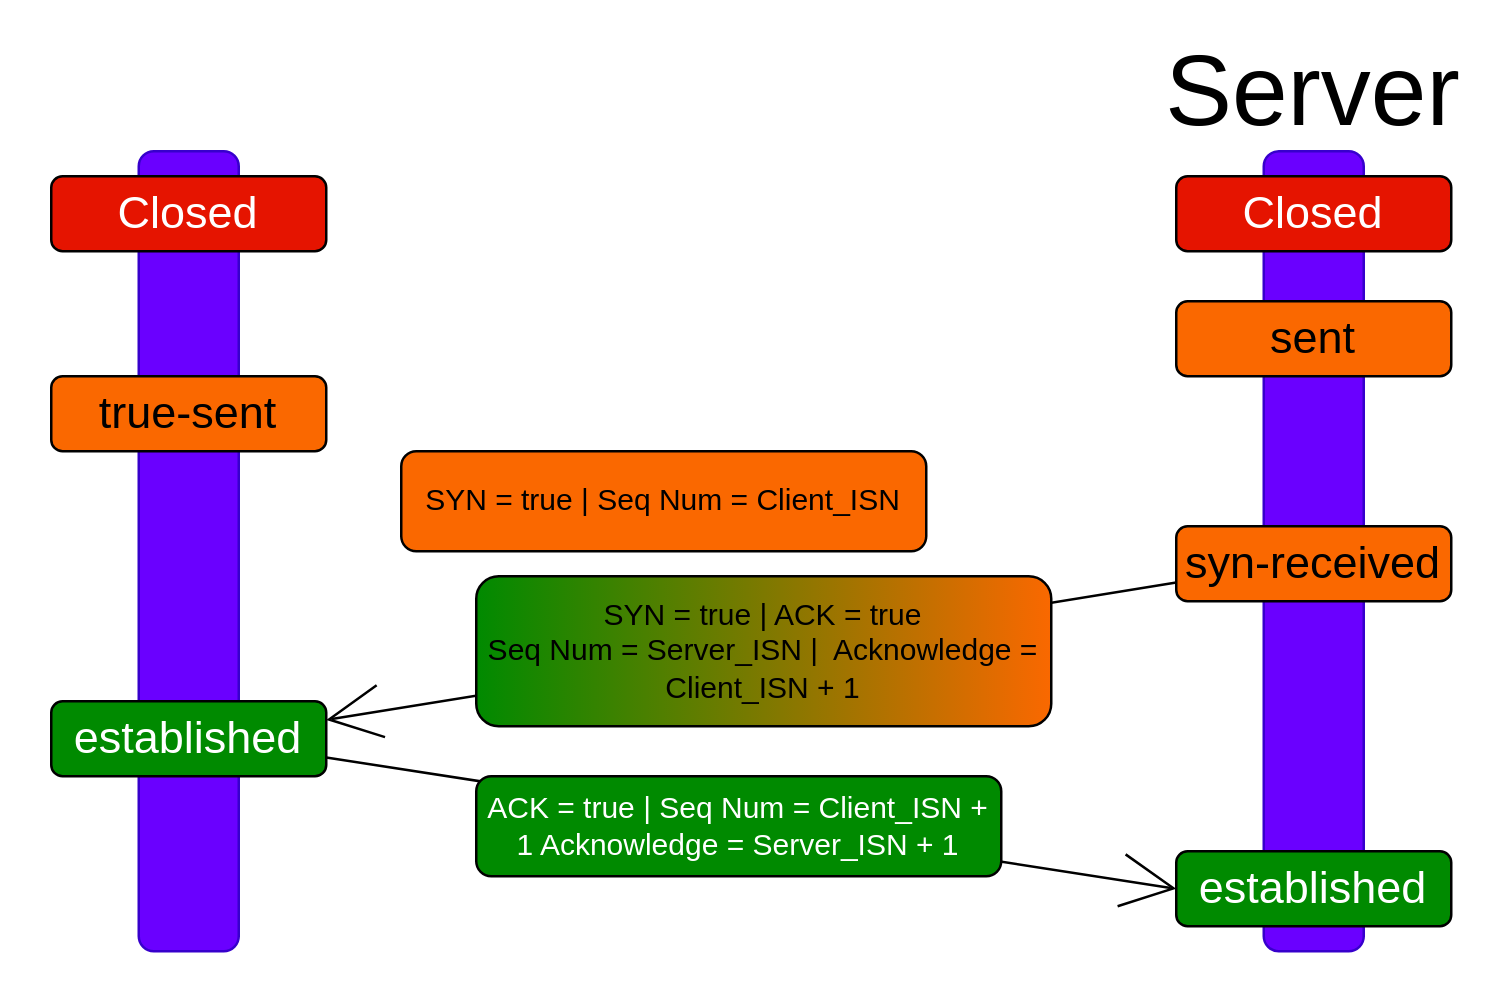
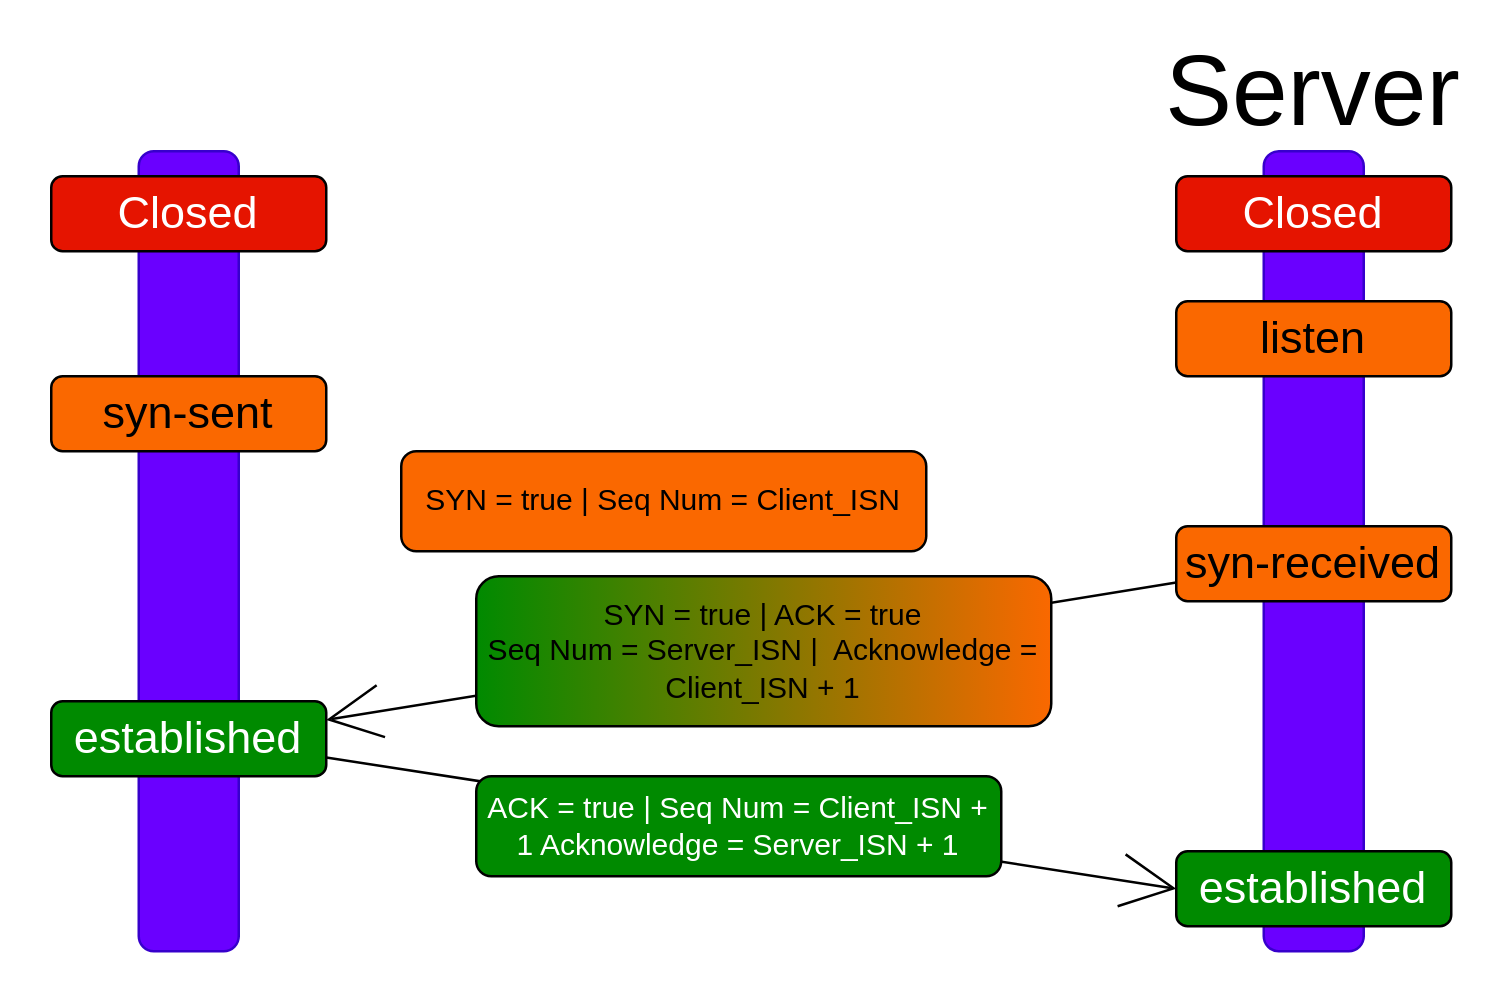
node "sent": label "sent" -> "listen"
node "true-sent": label "true-sent" -> "syn-sent"
